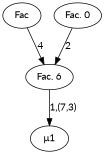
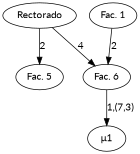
node "Fac": label "Fac" -> "Rectorado"
node "Fac. 0": label "Fac. 0" -> "Fac. 1"
node "Fac. 5": added
